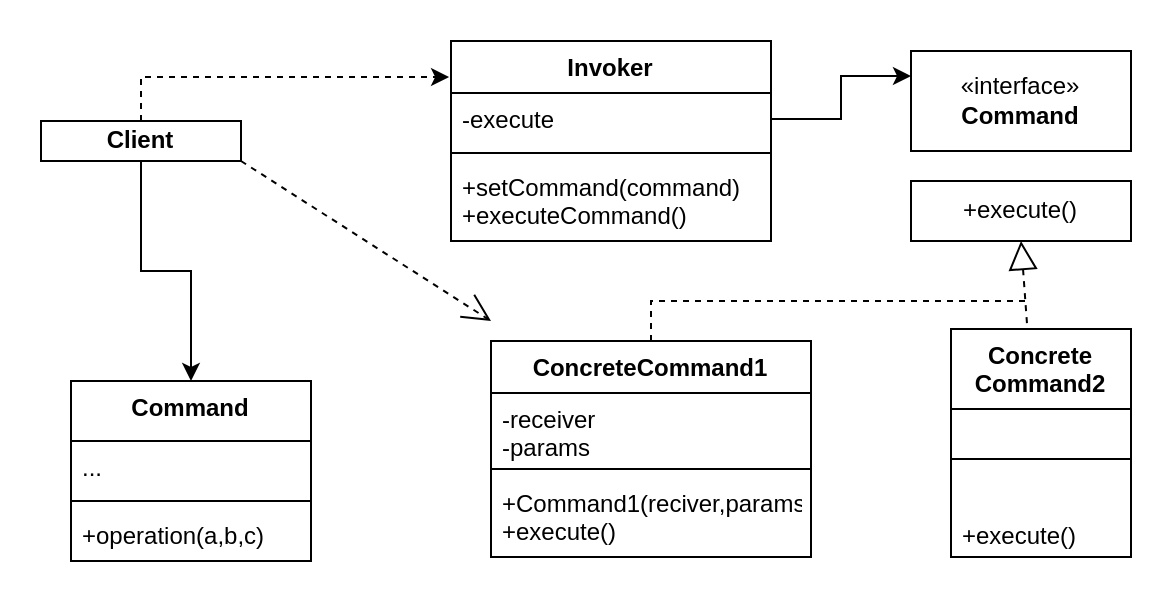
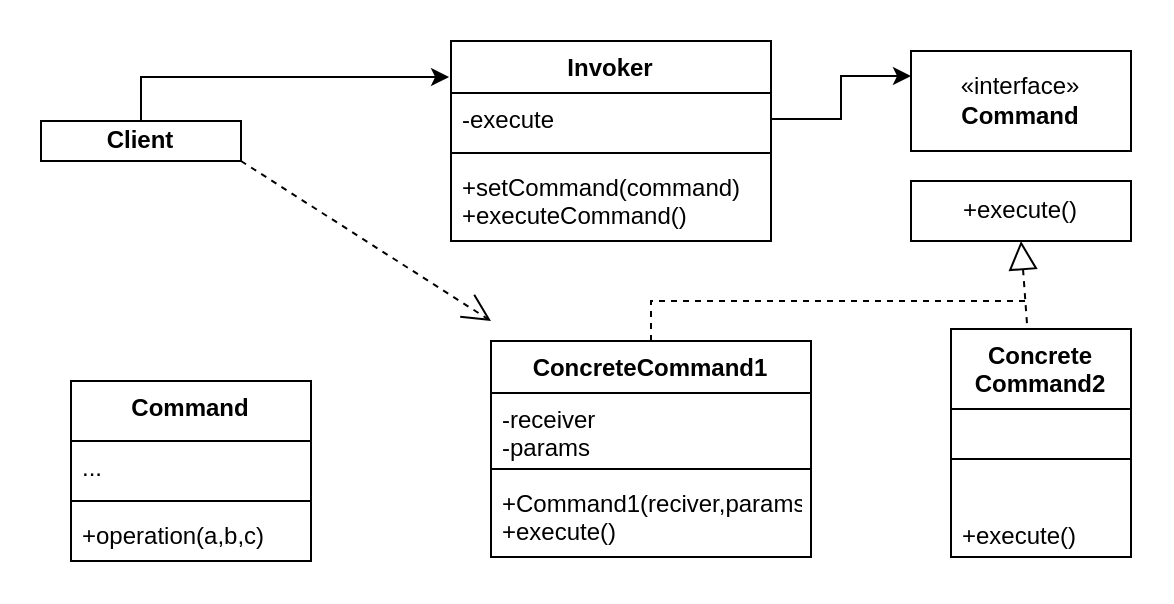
edge "Client" -> "Invoker": style dashed -> solid
edge "Client" -> "Command": removed
